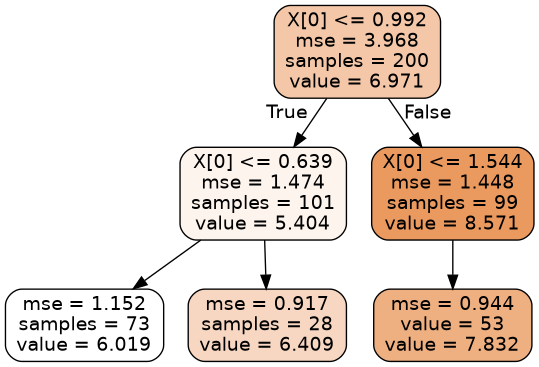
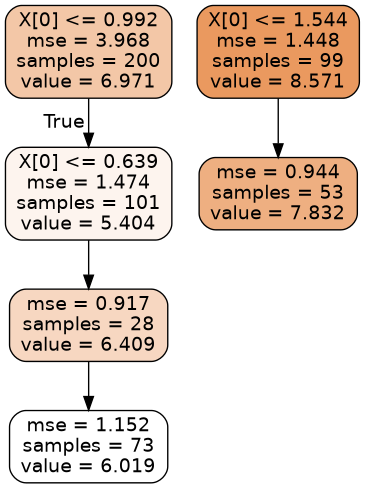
edge "X[0] <= 0.992 mse = 3.968 samples = 200 value = 6.971" -> "X[0] <= 1.544 mse = 1.448 samples = 99 value = 8.571": removed
edge "X[0] <= 0.639 mse = 1.474 samples = 101 value = 5.404" -> "mse = 1.152 samples = 73 value = 6.019": now "mse = 0.917 samples = 28 value = 6.409" -> "mse = 1.152 samples = 73 value = 6.019"
node "mse = 0.944 value = 53 value = 7.832": label "mse = 0.944 value = 53 value = 7.832" -> "mse = 0.944 samples = 53 value = 7.832"
